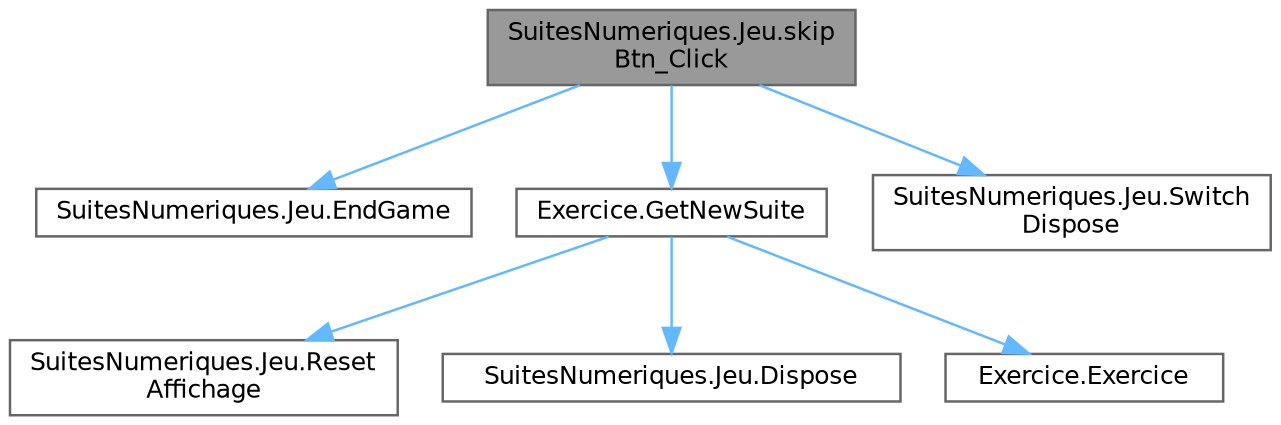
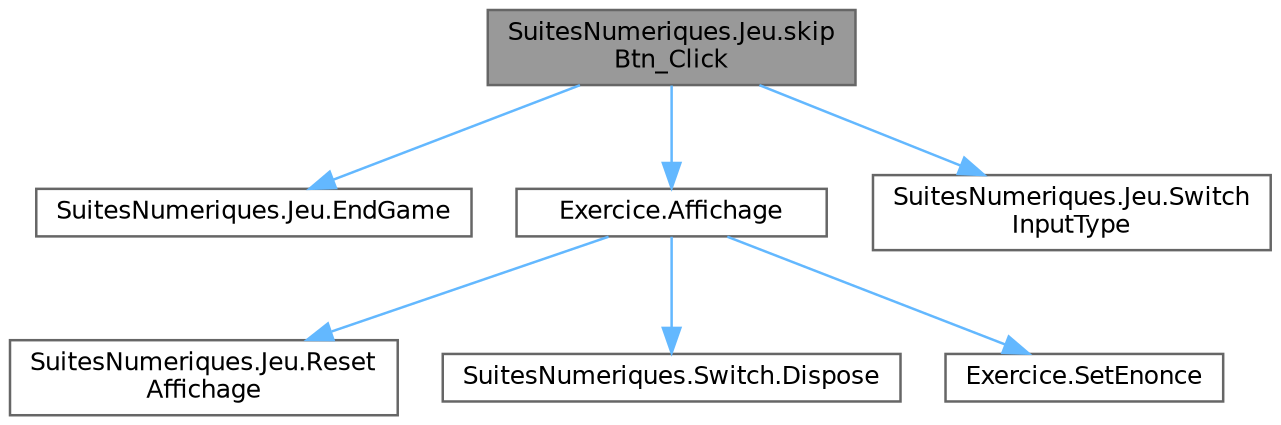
node "Exercice.GetNewSuite": label "Exercice.GetNewSuite" -> "Exercice.Affichage"
node "SuitesNumeriques.Jeu.Switch Dispose": label "SuitesNumeriques.Jeu.Switch Dispose" -> "SuitesNumeriques.Jeu.Switch InputType"
node "SuitesNumeriques.Jeu.Dispose": label "SuitesNumeriques.Jeu.Dispose" -> "SuitesNumeriques.Switch.Dispose"
node "Exercice.Exercice": label "Exercice.Exercice" -> "Exercice.SetEnonce"
